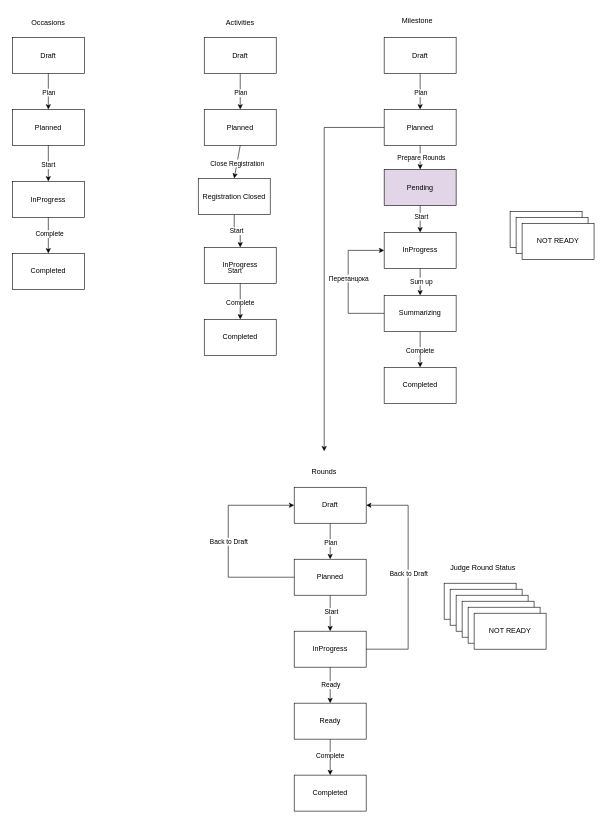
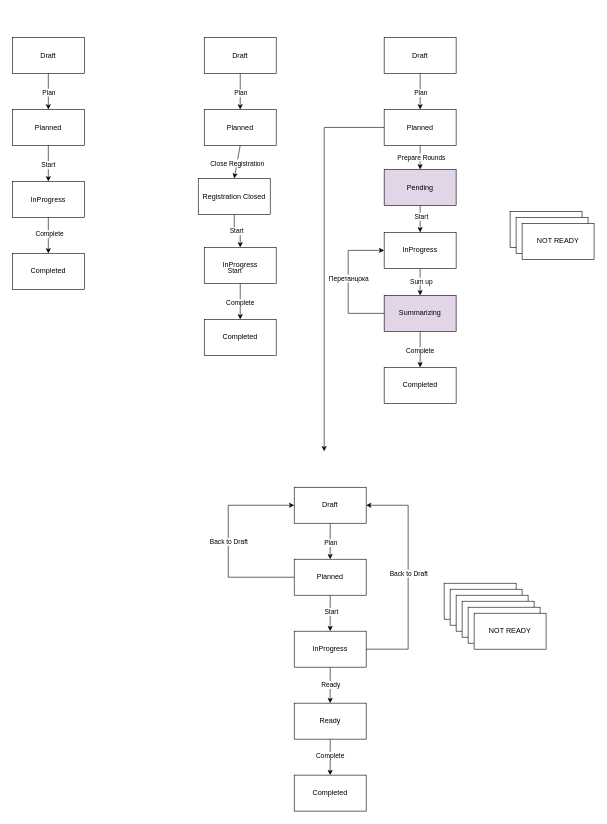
node "Milestone": removed
node "Occasions": removed
node "Activities": removed
node "Summarizing": fillcolor #ffffff -> #e1d5e7
node "Rounds": removed
node "Judge Round Status": removed
